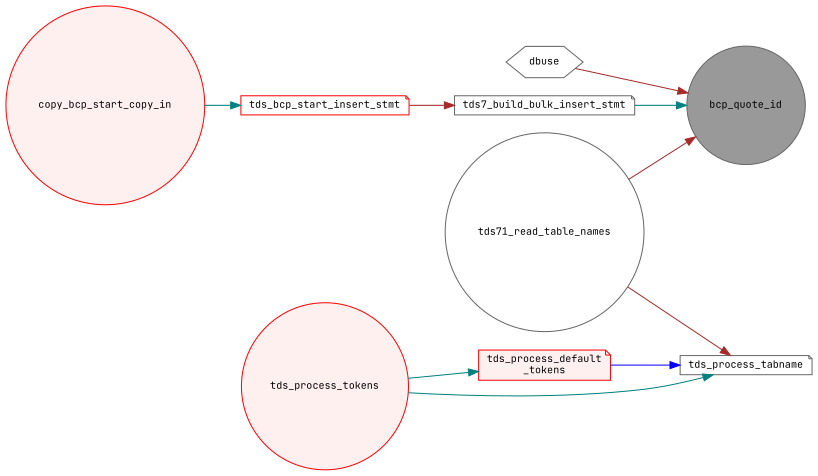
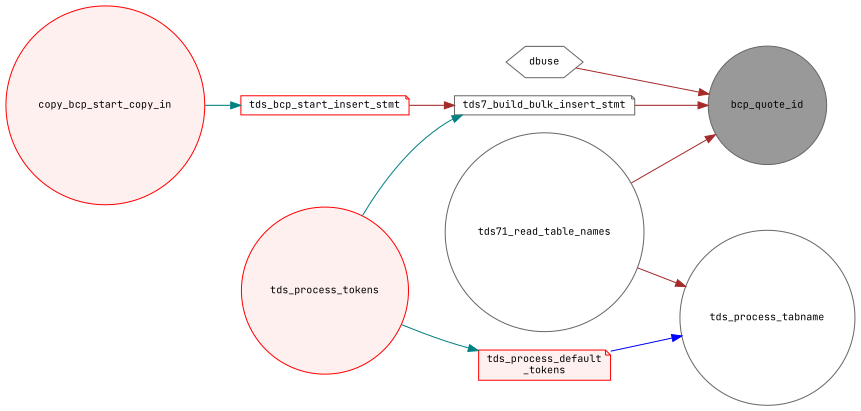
edge "tds7_build_bulk_insert_stmt" -> "bcp_quote_id": color teal -> brown
node "tds_process_tabname": shape note -> circle
edge "tds_process_tokens" -> "tds_process_tabname": now "tds_process_tokens" -> "tds7_build_bulk_insert_stmt"
